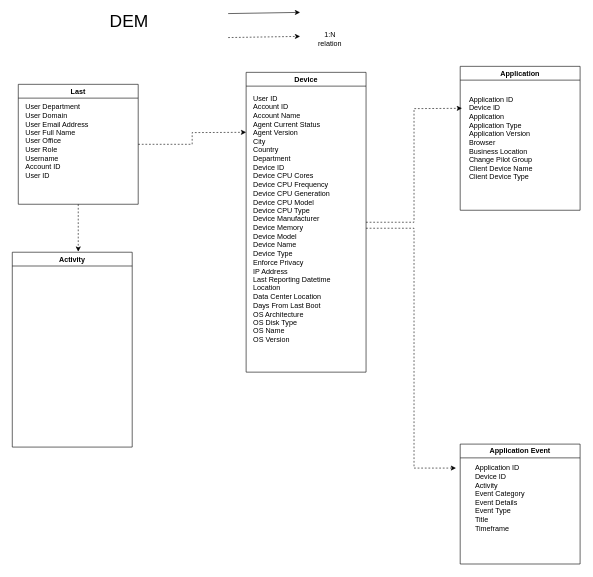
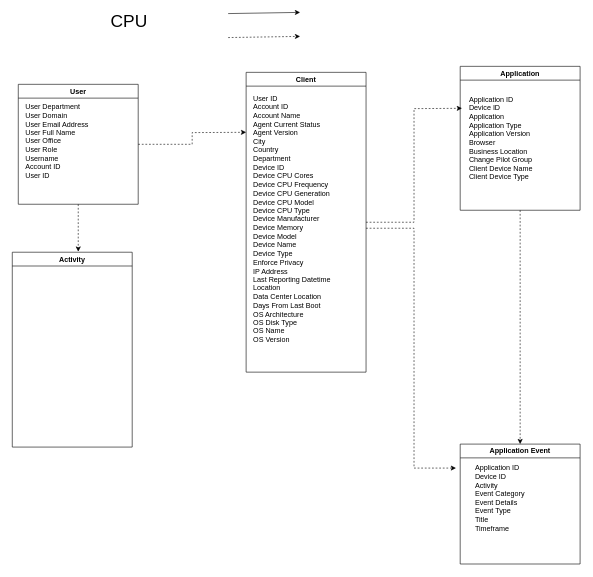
node "DEM": label "DEM" -> "CPU"
node "1:N relation": removed
node "Device": label "Device" -> "Client"
node "Last": label "Last" -> "User"
edge "Application" -> "Application Event": added
